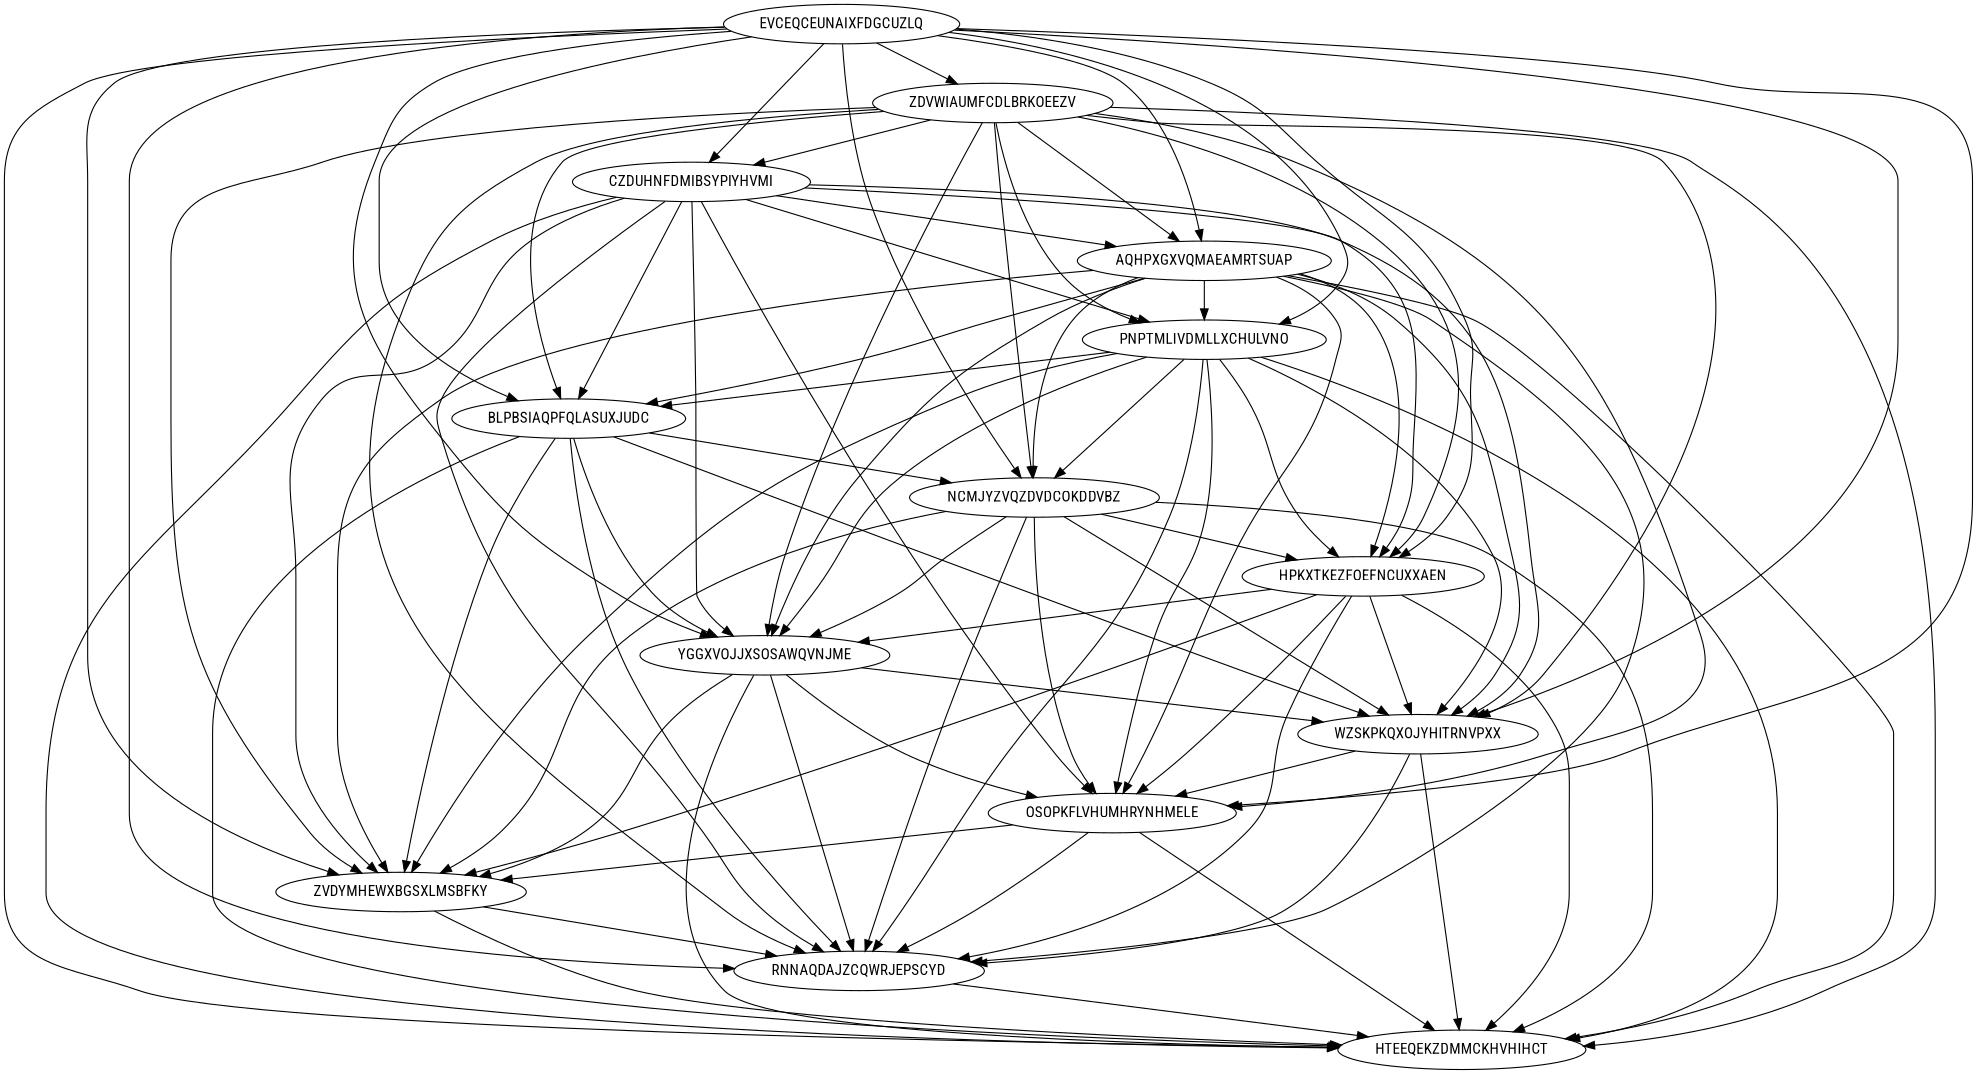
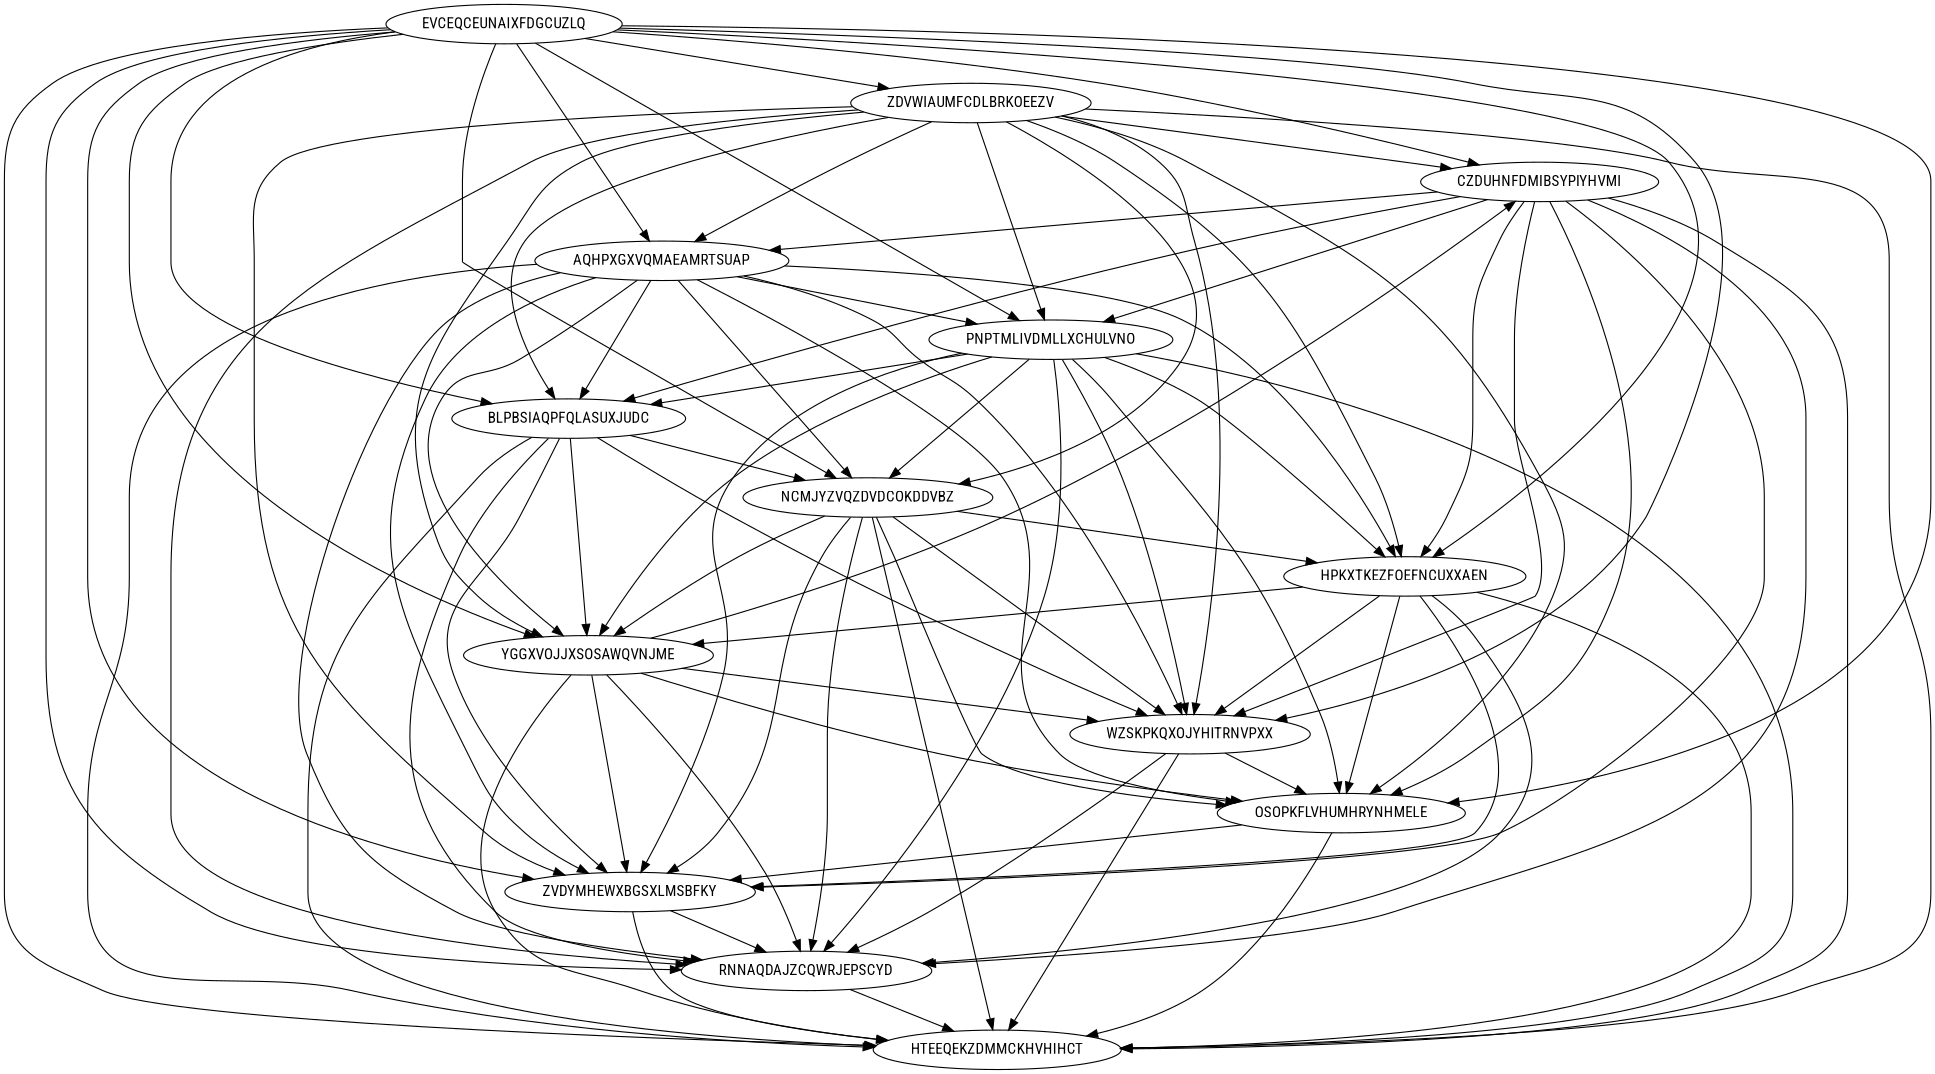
edge "CZDUHNFDMIBSYPIYHVMI" -> "YGGXVOJJXSOSAWQVNJME": reversed
edge "OSOPKFLVHUMHRYNHMELE" -> "RNNAQDAJZCQWRJEPSCYD": removed
